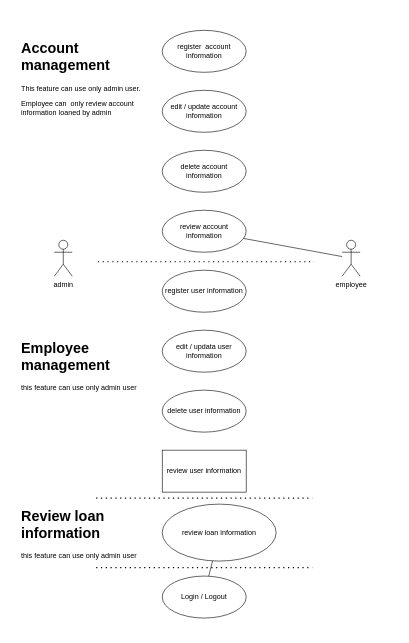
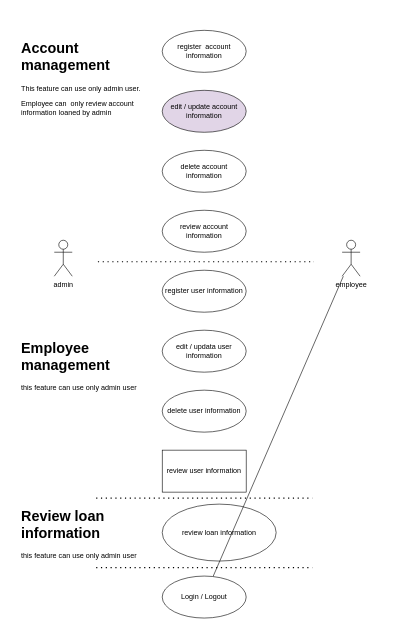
node "edit / update account information": fillcolor #ffffff -> #e1d5e7
edge "review account information" -- "employee": removed
edge "review loan information" -- "Login / Logout": now "employee" -- "Login / Logout"
